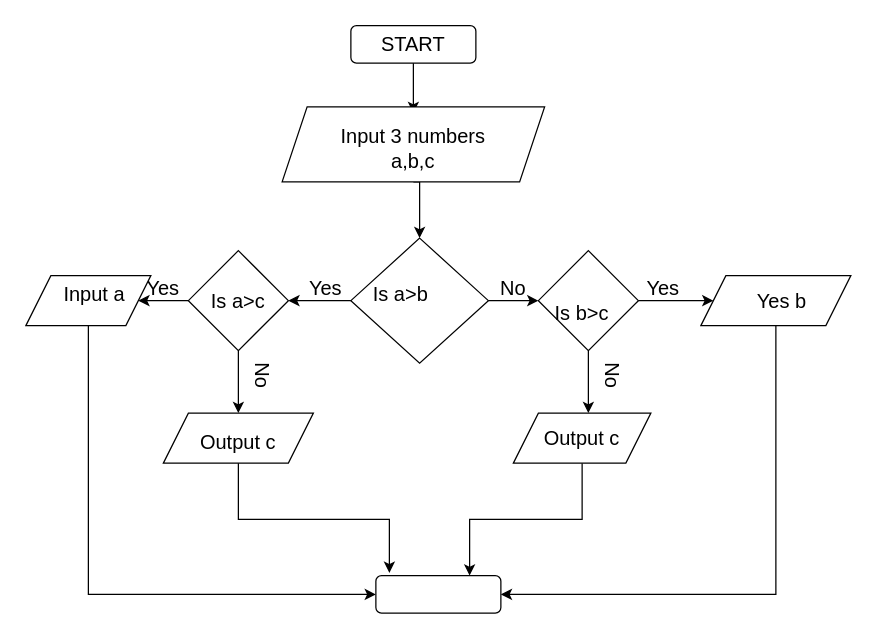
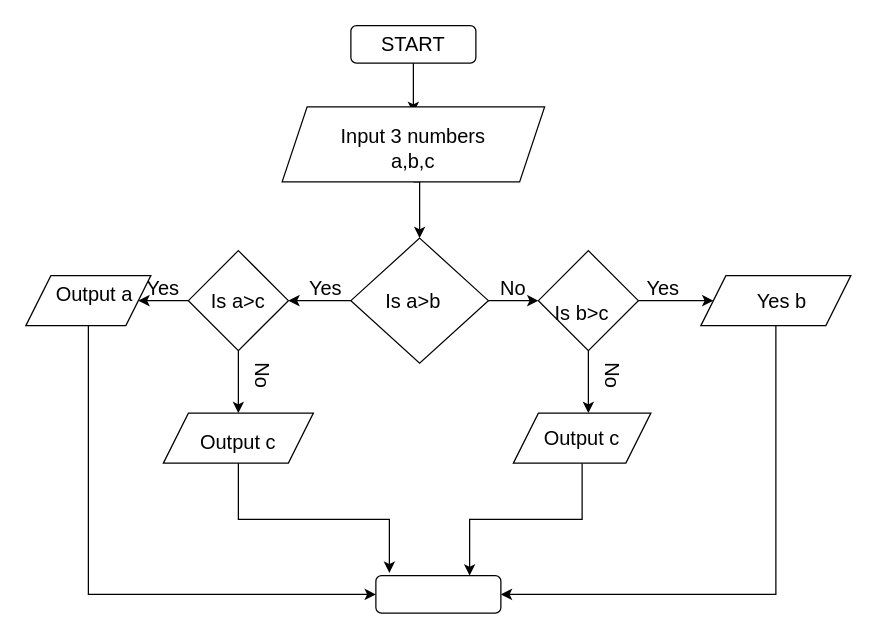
node "Input a": label "Input a" -> "Output a"
node "Is a>b": moved (401, 294) -> (413, 301)
